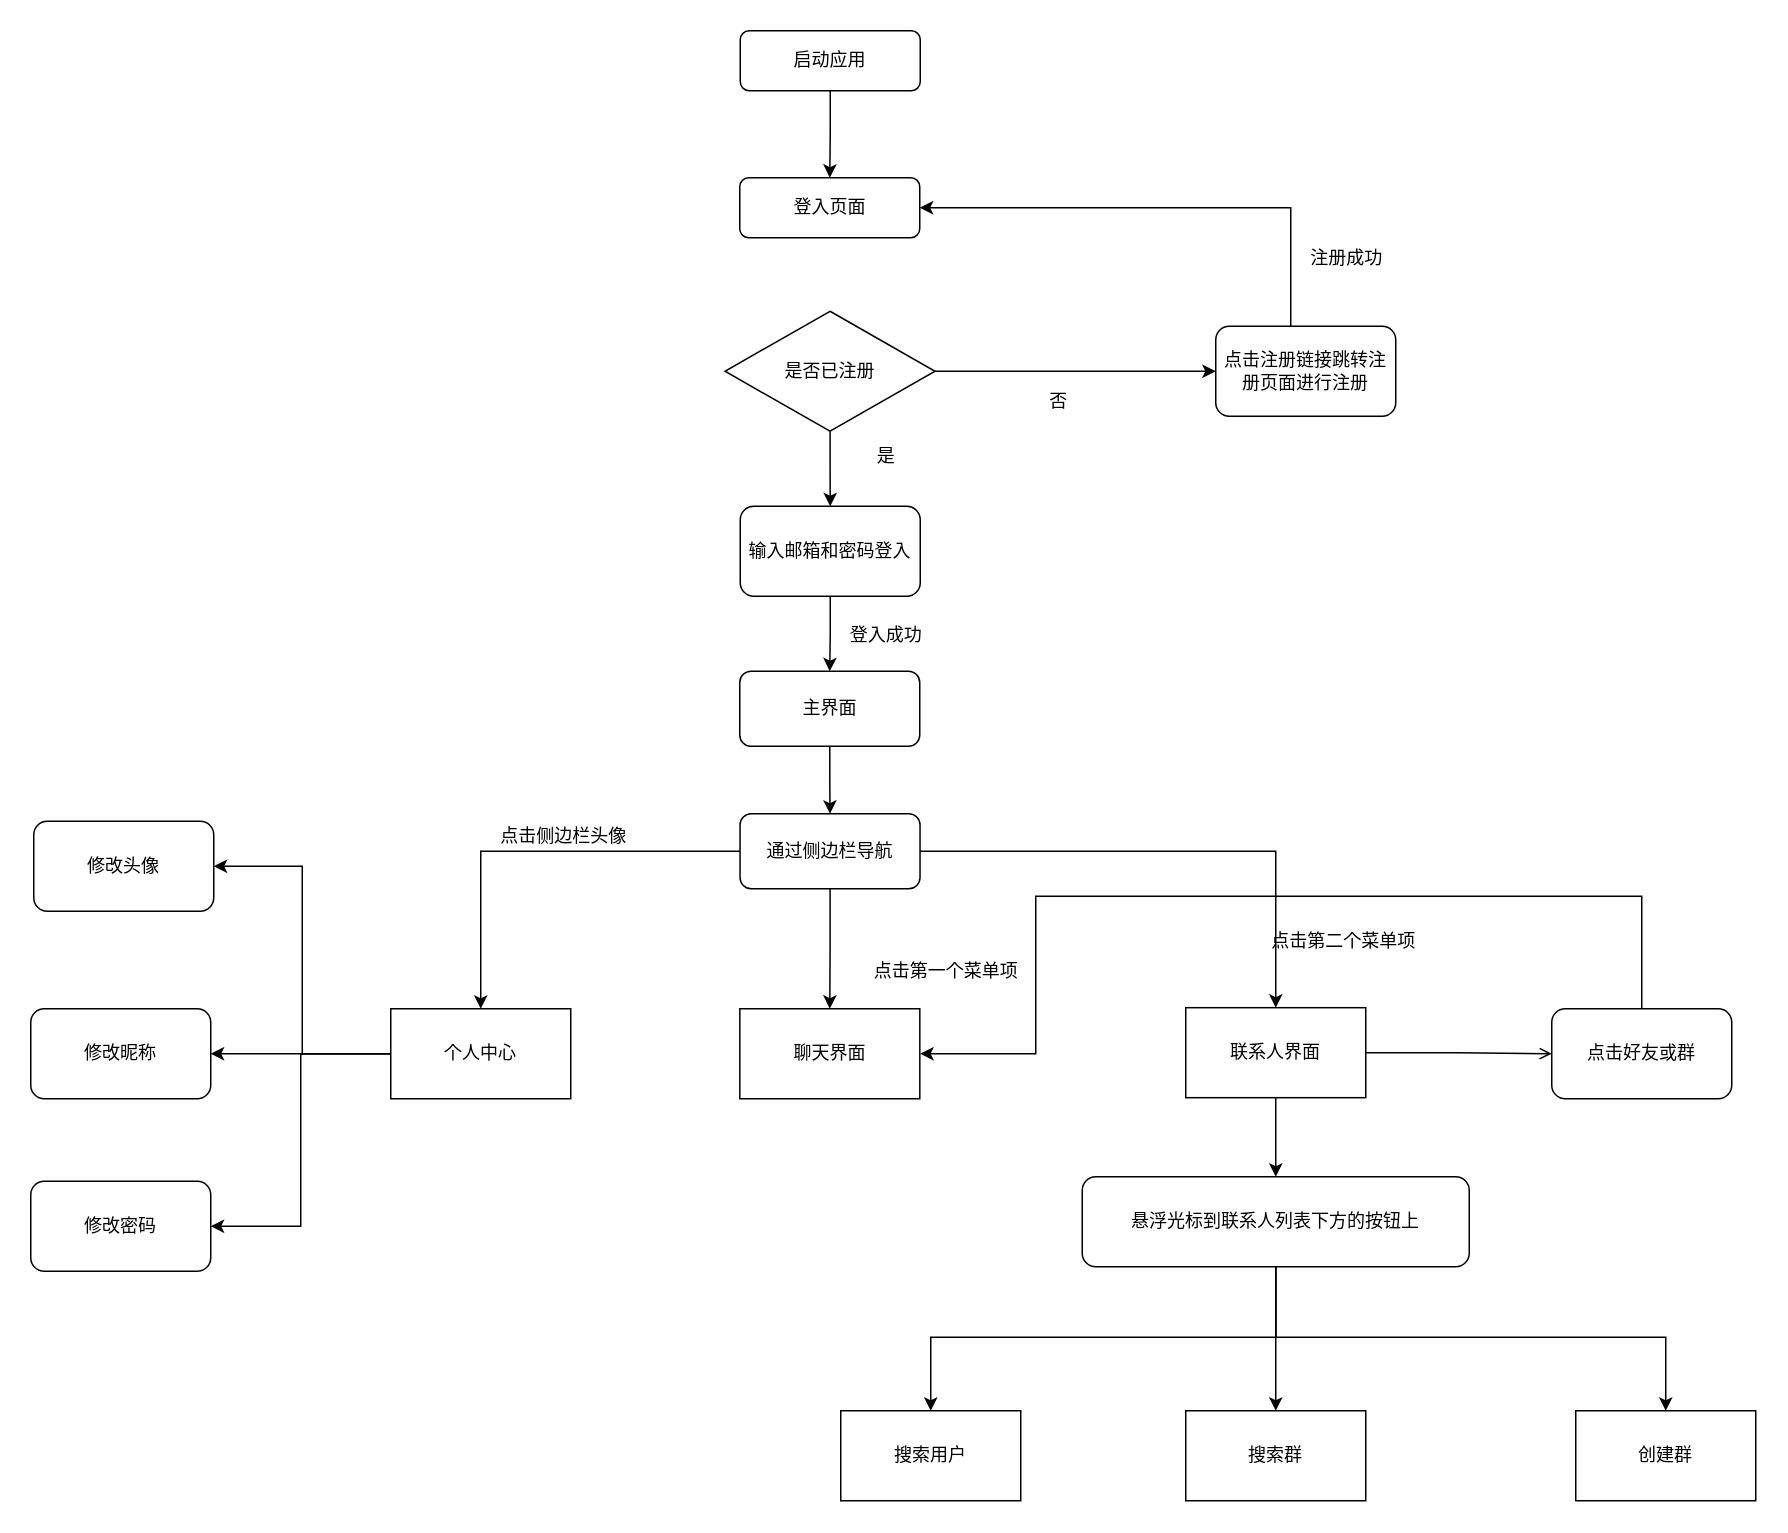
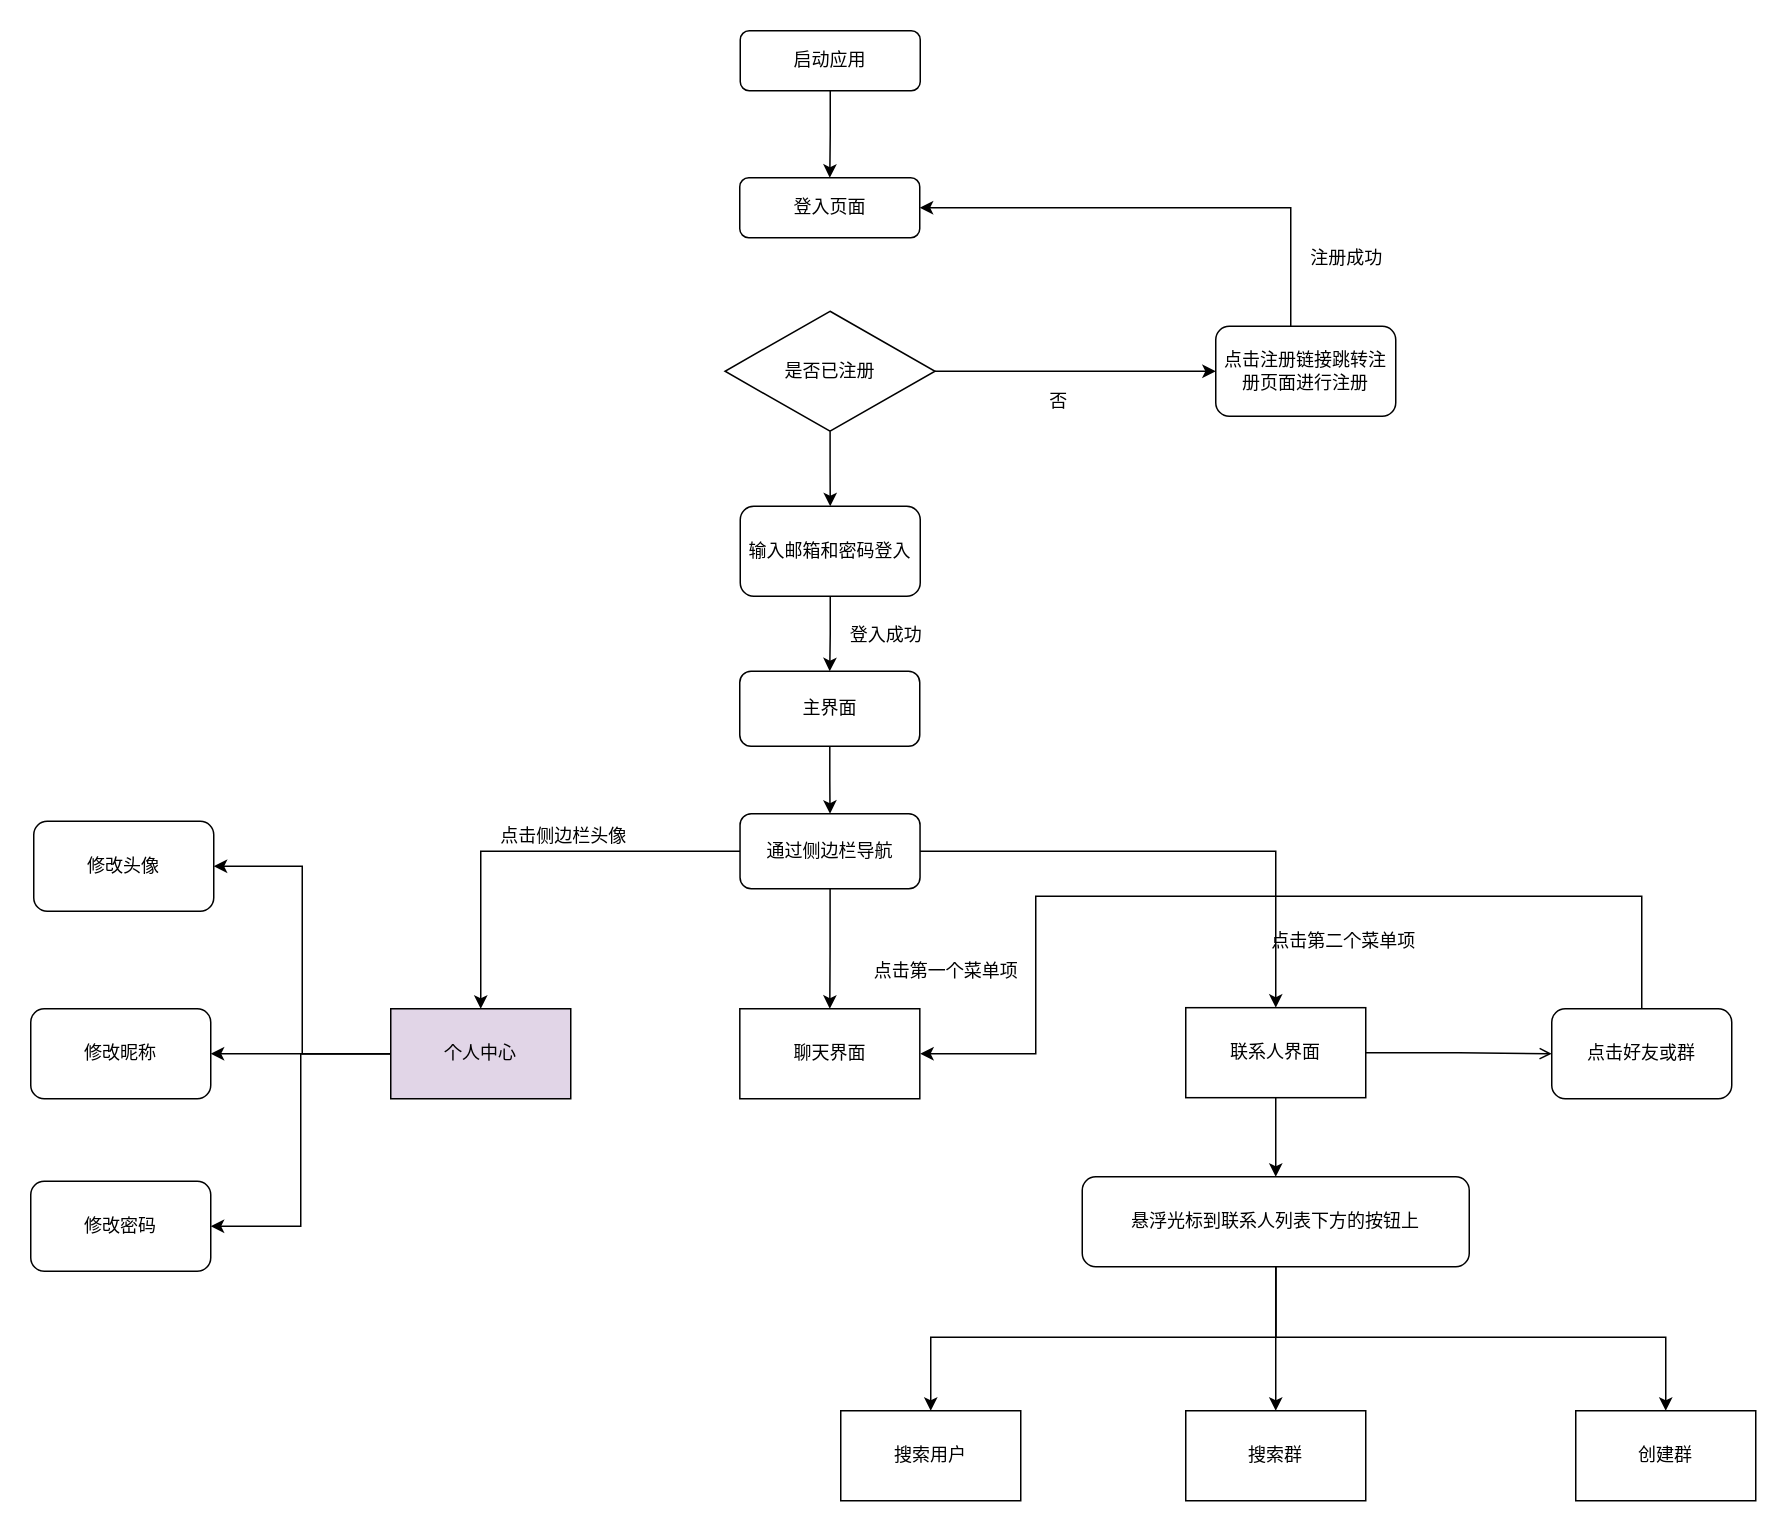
node "是": removed
node "个人中心": fillcolor #ffffff -> #e1d5e7
